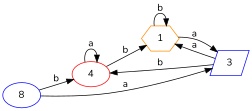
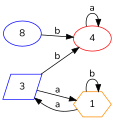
edge "4" -> "1": removed, label "b"
edge "8" -> "3": removed, label "a"
